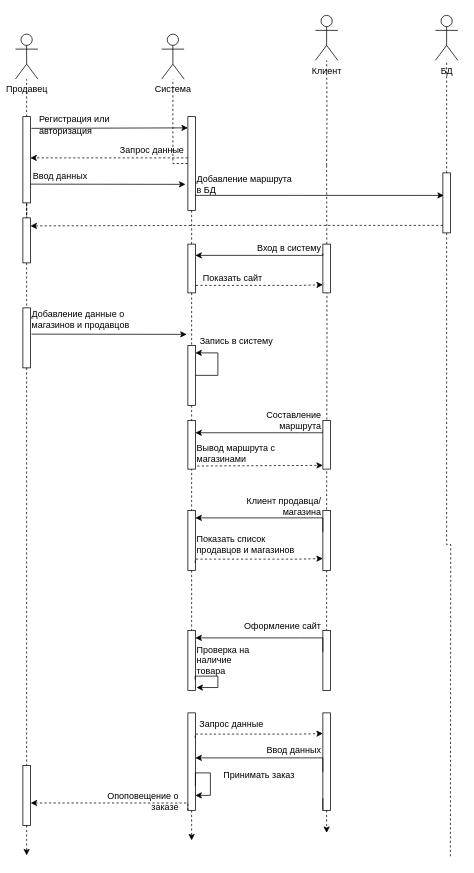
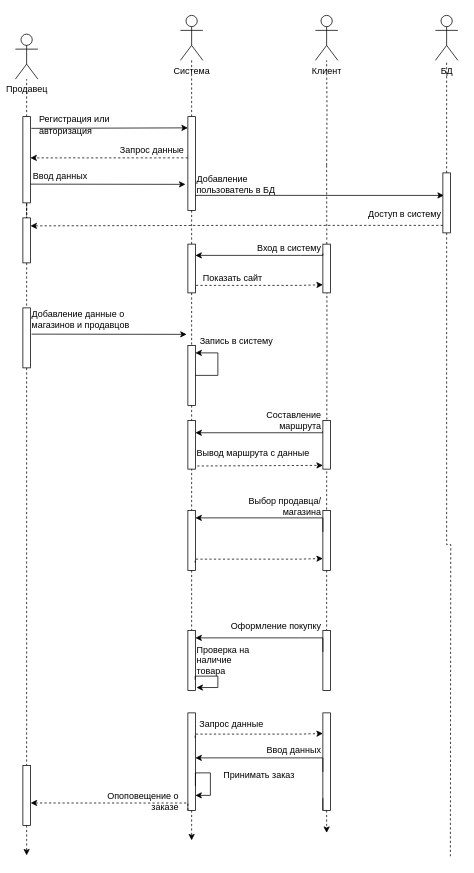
node "Система": moved (173, 57) -> (192, 38)
node "Добавление маршрута в БД": label "Добавление маршрута в БД" -> "Добавление пользователь в БД"
node "Доступ в систему": added
node "Вывод маршрута с магазинами": label "Вывод маршрута с магазинами" -> "Вывод маршрута с данные"
node "Клиент продавца/магазина": label "Клиент продавца/магазина" -> "Выбор продавца/магазина"
node "Показать список продавцов и магазинов": removed
node "Оформление сайт": label "Оформление сайт" -> "Оформление покупку"
